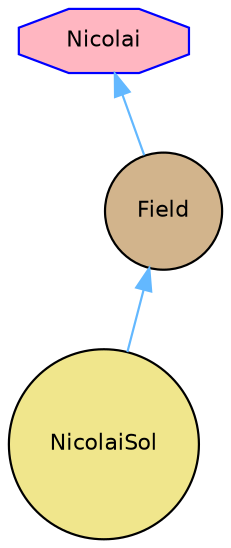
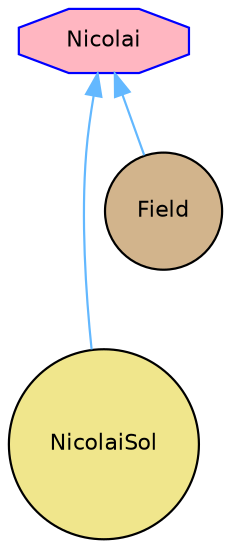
edge "NicolaiSol" -> "Field": now "NicolaiSol" -> "Nicolai"
